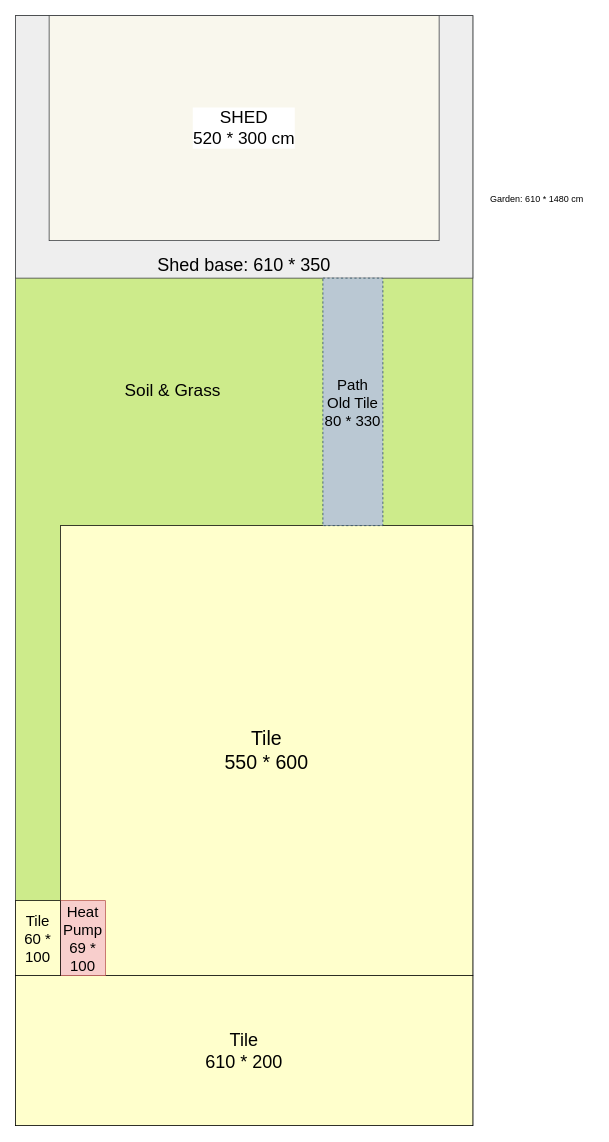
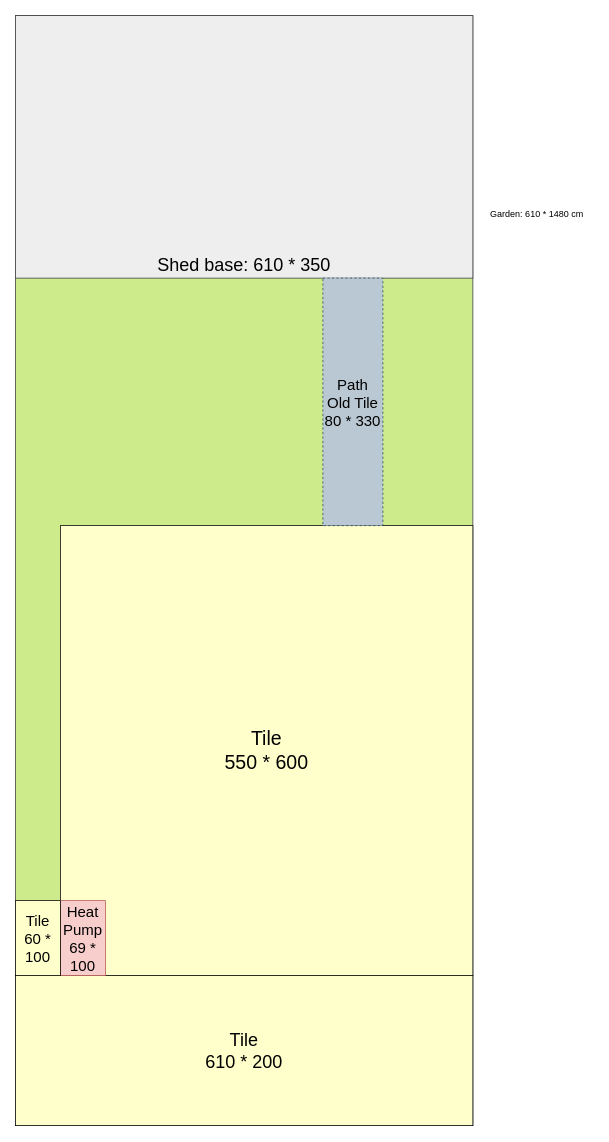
node "SHED 520 * 300 cm": removed
node "Garden: 610 * 1480 cm": moved (537, 199) -> (537, 214)
node "Soil & Grass": removed
